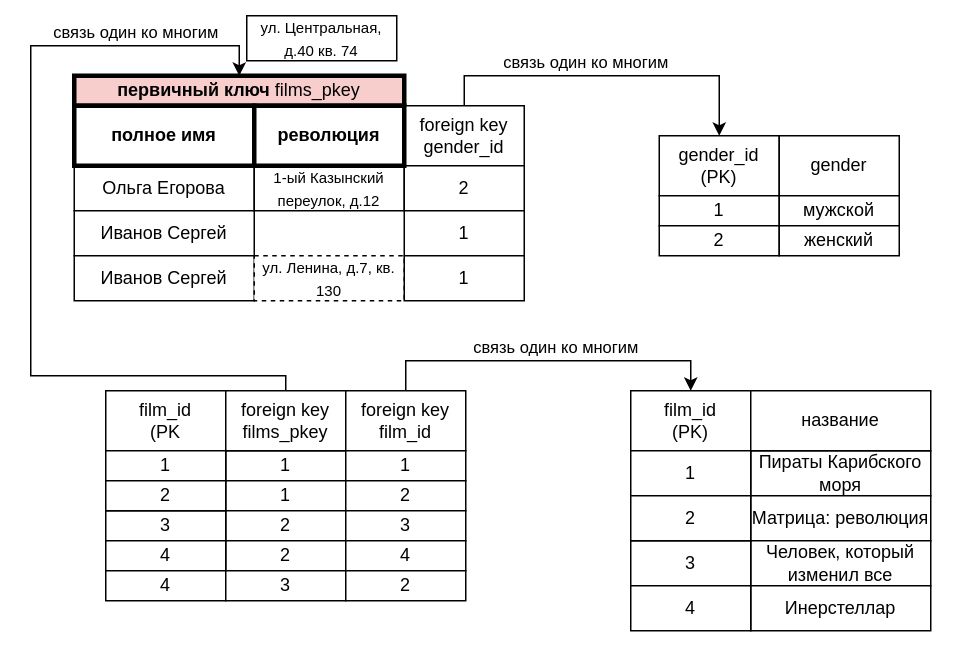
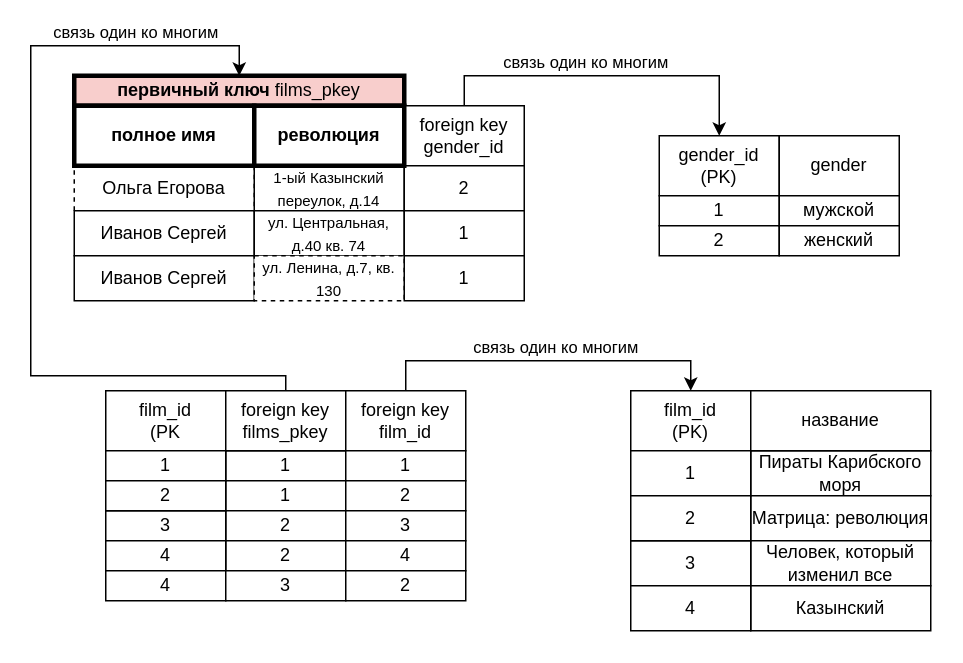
node "ул. Центральная, д.40 кв. 74": moved (322, 38) -> (329, 233)
node "Ольга Егорова": style solid -> dashed
node "1-ый Казынский переулок, д.12": label "1-ый Казынский переулок, д.12" -> "1-ый Казынский переулок, д.14"
node "Инерстеллар": label "Инерстеллар" -> "Казынский"
